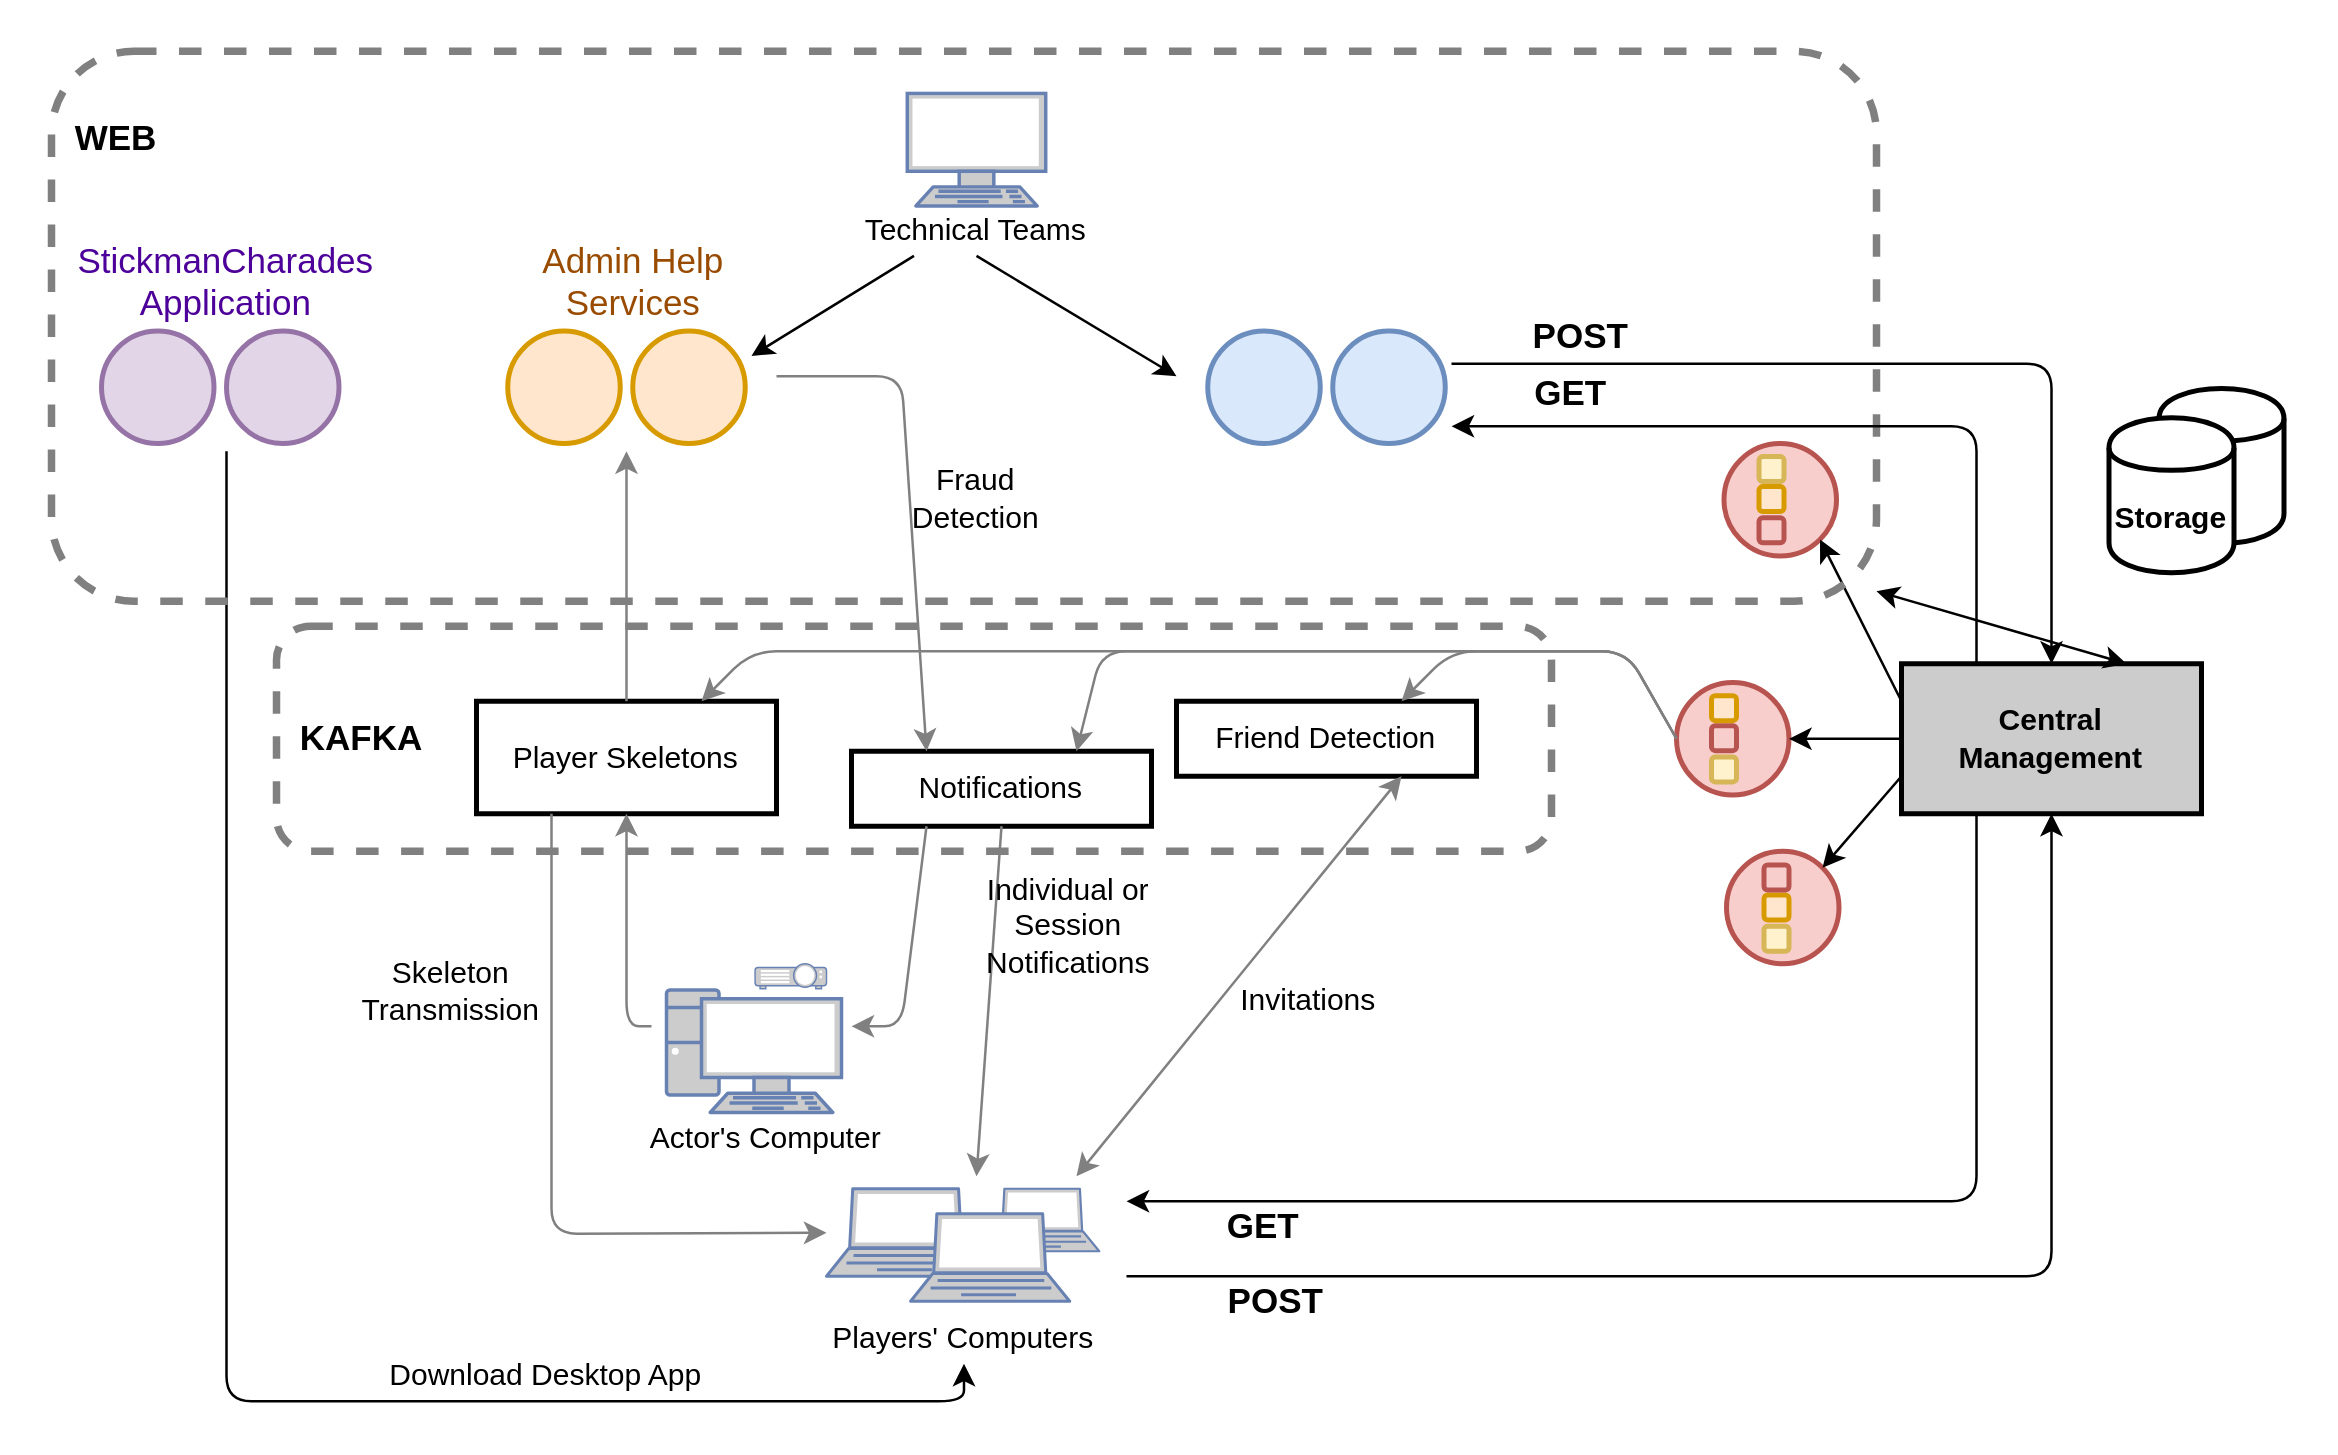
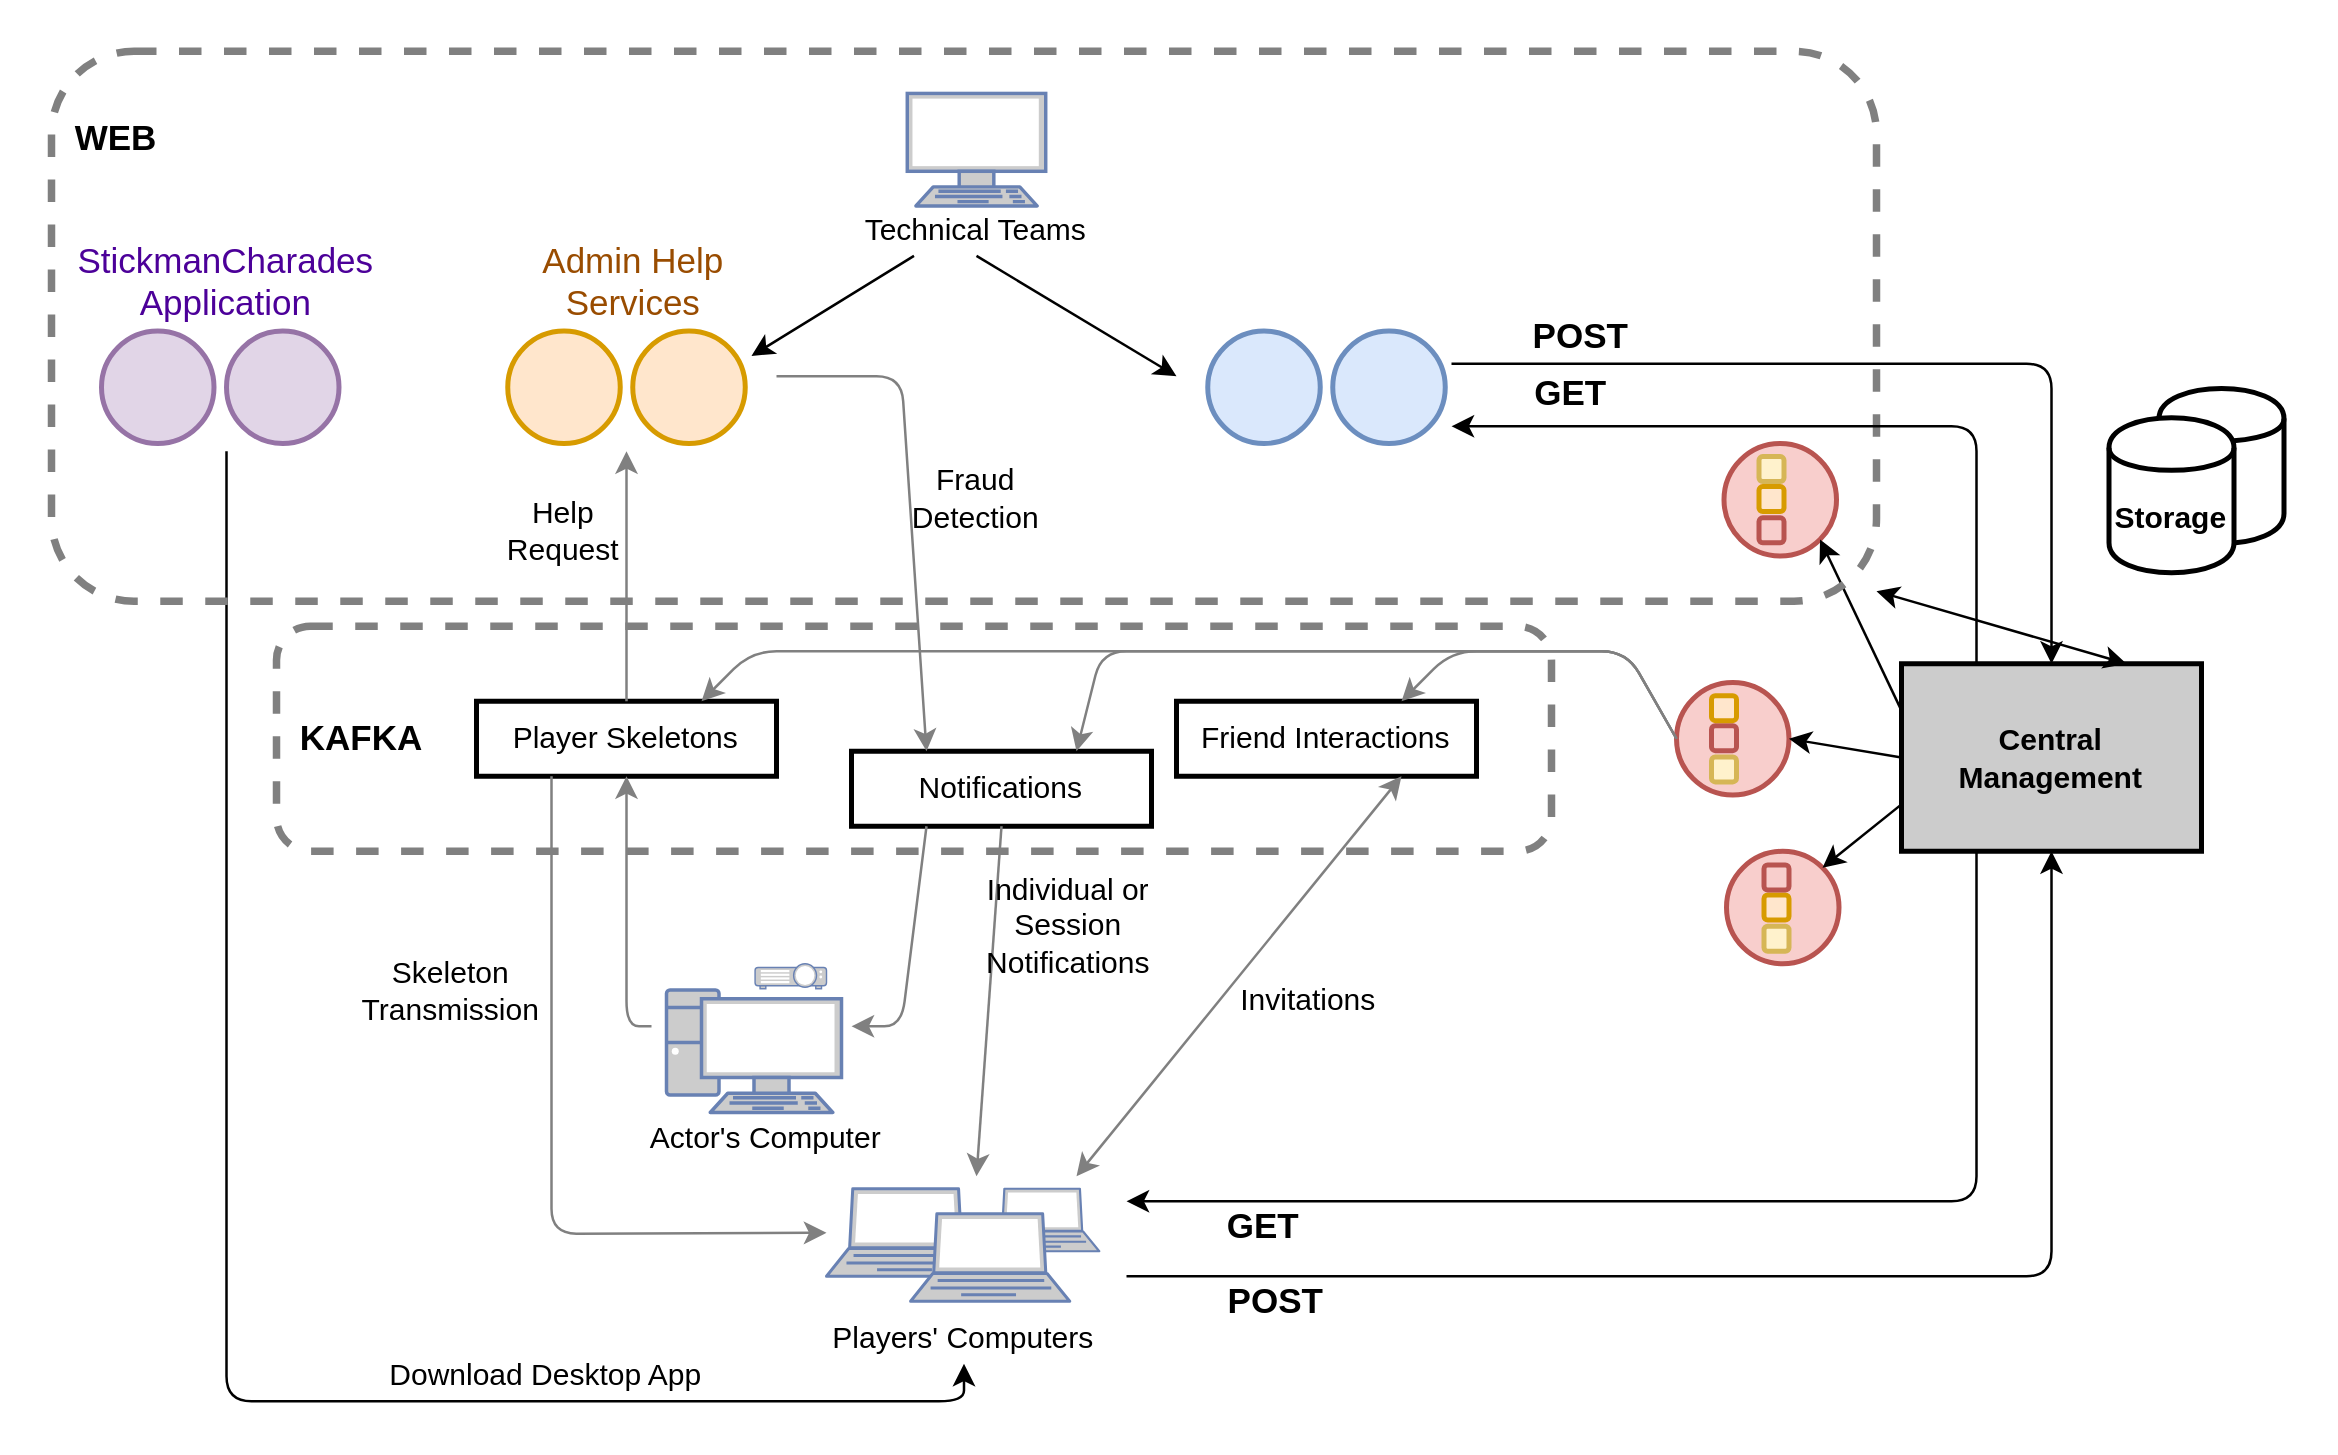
node "Help Request": added
node "Friend Detection": label "Friend Detection" -> "Friend Interactions"
node "Central Management": size 300x150 -> 300x188
node "Player Skeletons": size 300x113 -> 300x75
